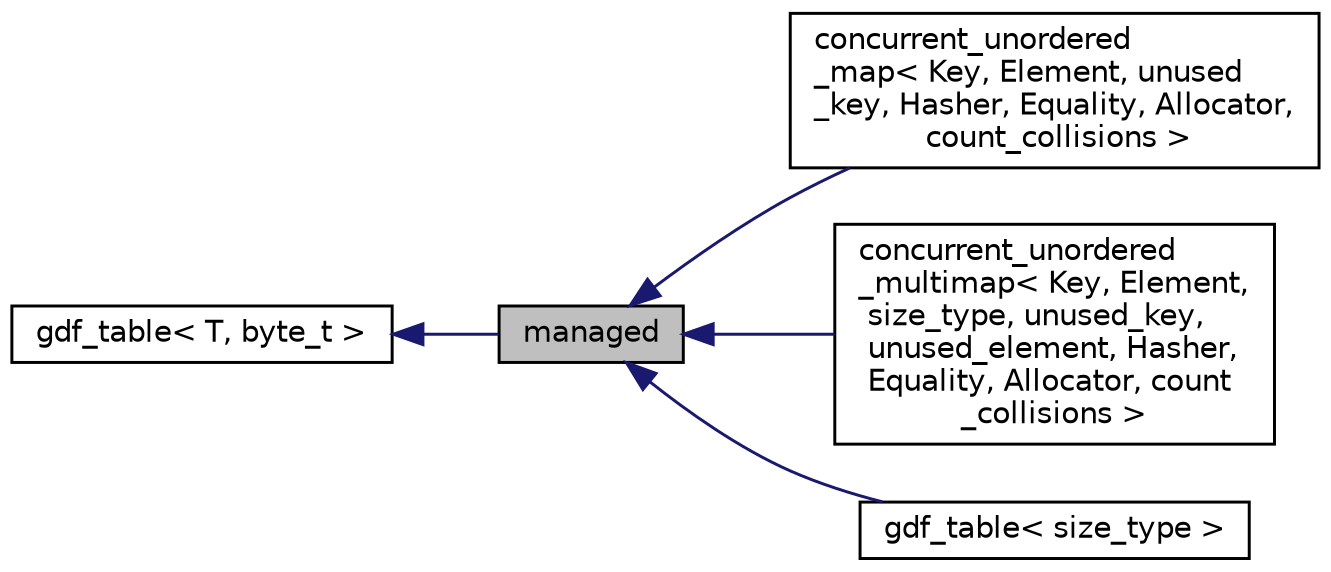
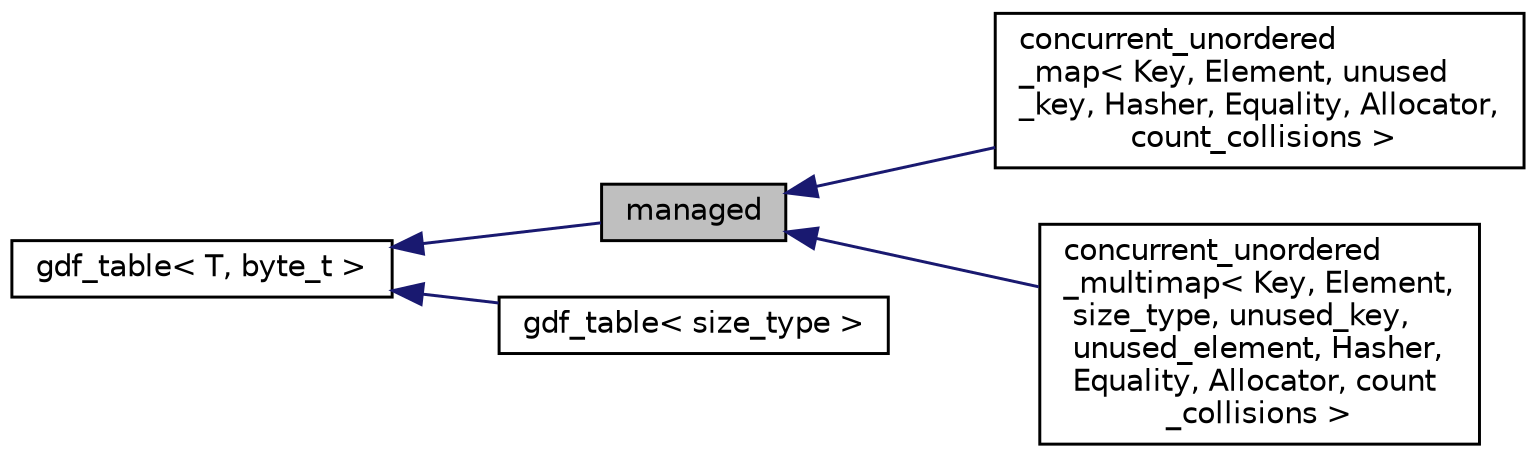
edge "gdf_table< size_type >" -> "managed": now "gdf_table< size_type >" -> "gdf_table< T, byte_t >"
